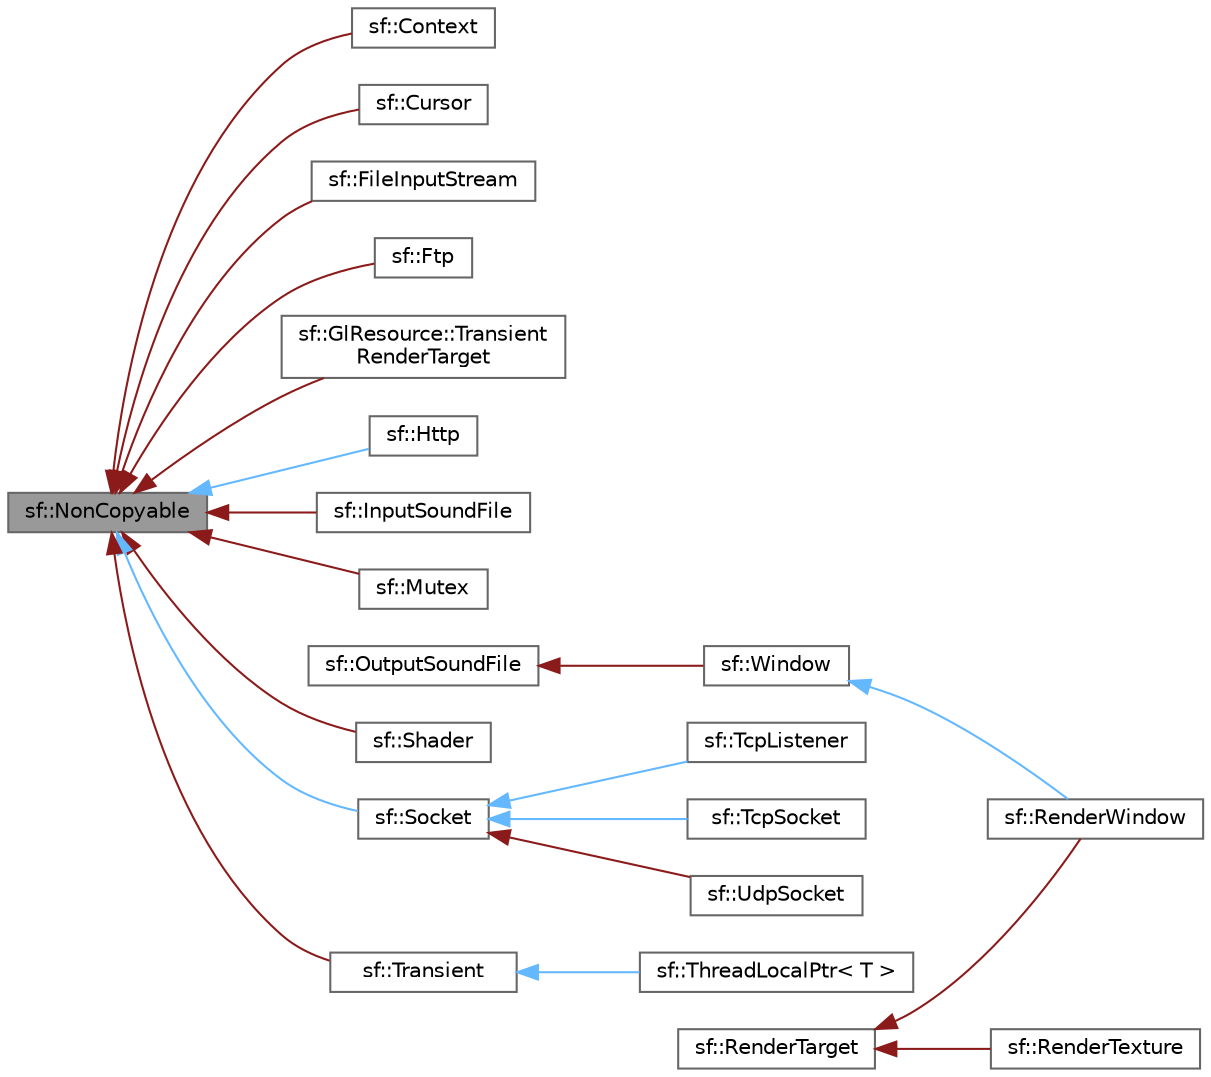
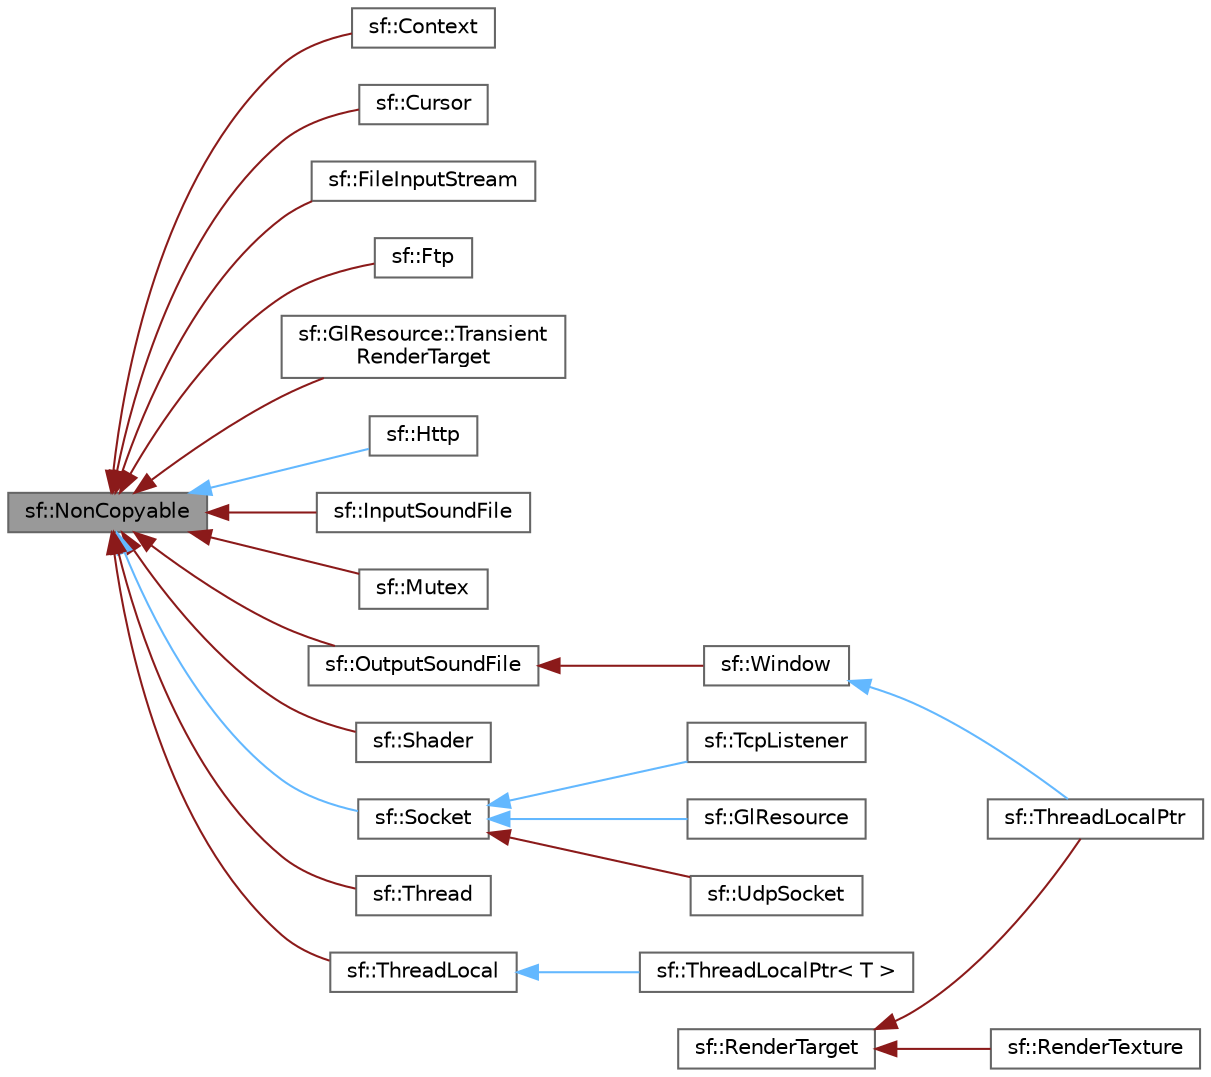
edge "sf::OutputSoundFile" -> "sf::NonCopyable": added
node "sf::TcpSocket": label "sf::TcpSocket" -> "sf::GlResource"
node "sf::RenderWindow": label "sf::RenderWindow" -> "sf::ThreadLocalPtr"
node "sf::Thread": added
node "sf::Transient": label "sf::Transient" -> "sf::ThreadLocal"
